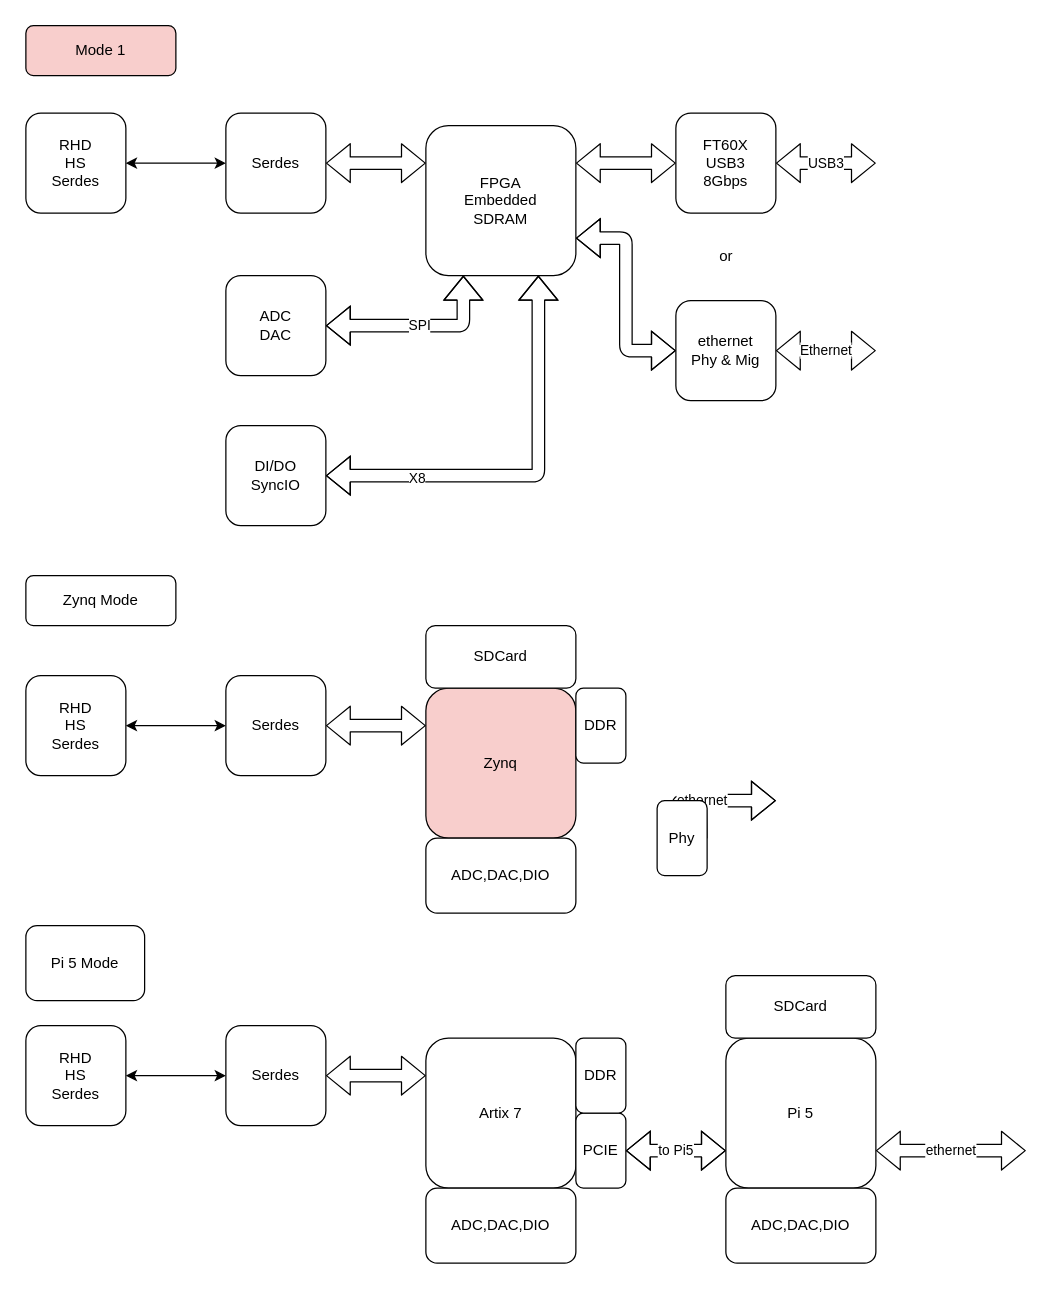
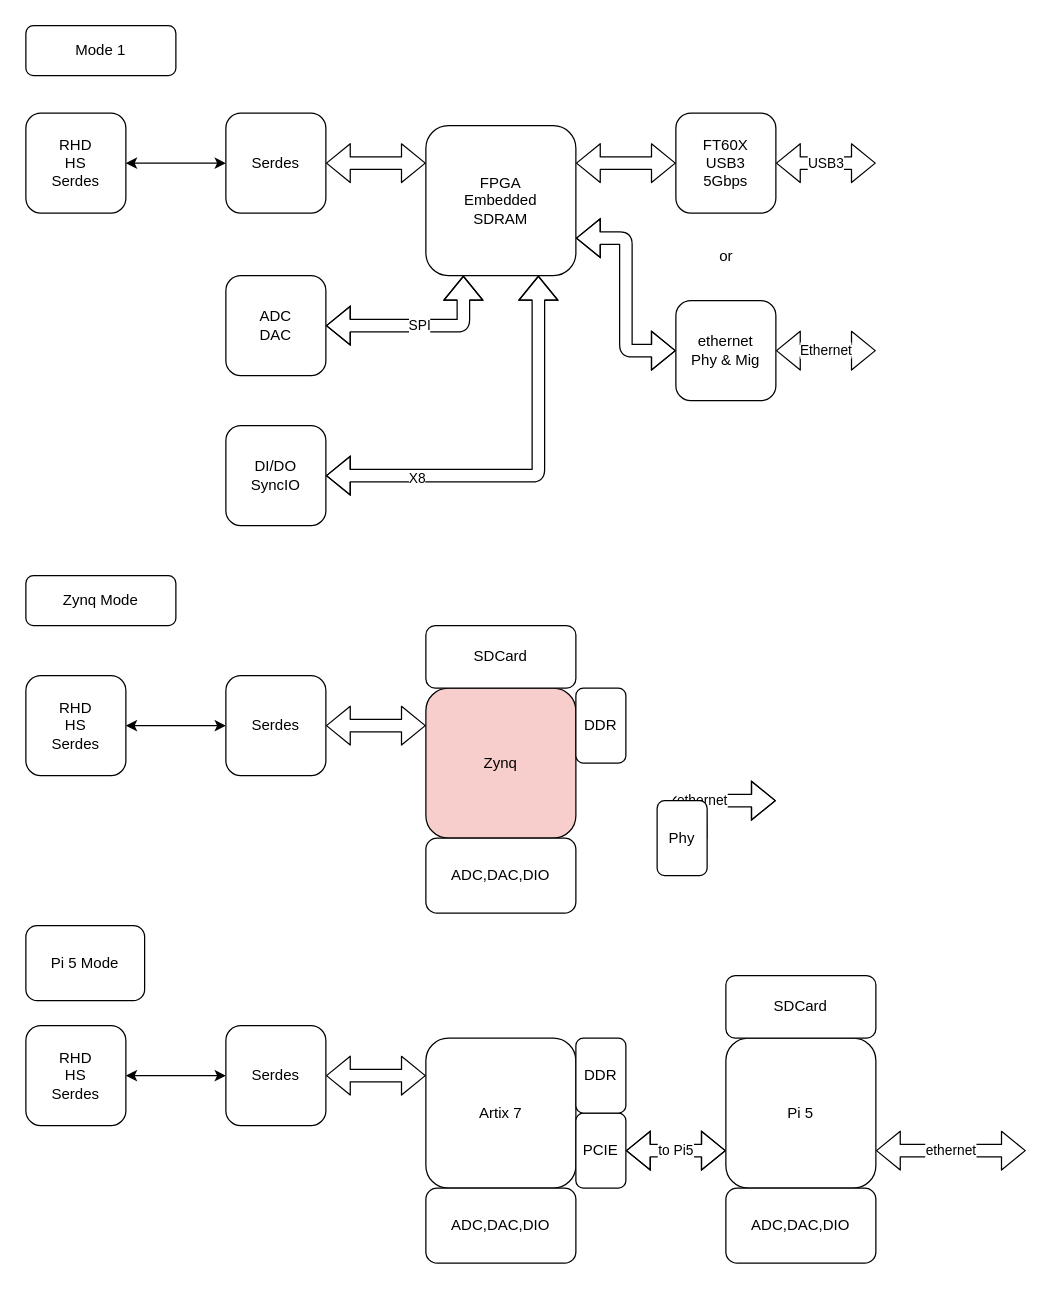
node "Mode 1": fillcolor #f8cecc -> #ffffff
node "FT60X USB3 8Gbps": label "FT60X USB3 8Gbps" -> "FT60X USB3 5Gbps"
